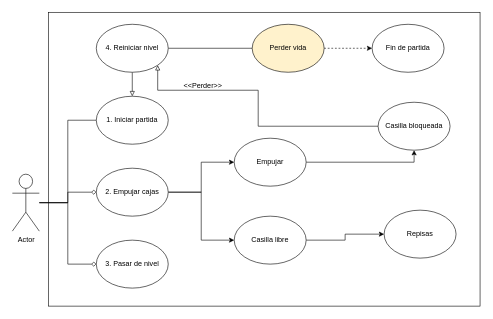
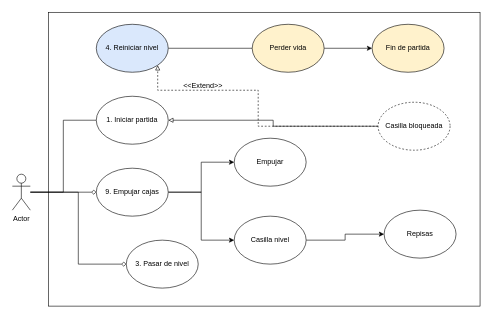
node "4. Reiniciar nivel": fillcolor #ffffff -> #dae8fc
edge "Perder vida" -> "Fin de partida": style dashed -> solid
node "Fin de partida": fillcolor #ffffff -> #fff2cc
edge "4. Reiniciar nivel" -> "1. Iniciar partida": now "Casilla bloqueada" -> "1. Iniciar partida"
node "<<Perder>>": label "<<Perder>>" -> "<<Extend>>"
edge "Casilla bloqueada" -> "4. Reiniciar nivel": style solid -> dashed
node "Casilla bloqueada": style solid -> dashed
edge "Empujar" -> "Casilla bloqueada": removed
node "2. Empujar cajas": label "2. Empujar cajas" -> "9. Empujar cajas"
node "Actor": size 27x57 -> 18x36
node "Casilla libre": label "Casilla libre" -> "Casilla nivel"
node "3. Pasar de nivel": moved (132, 264) -> (162, 264)
